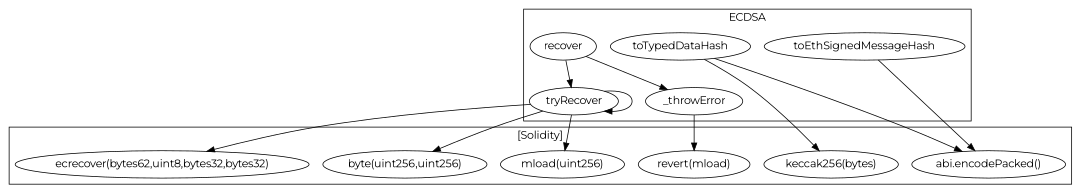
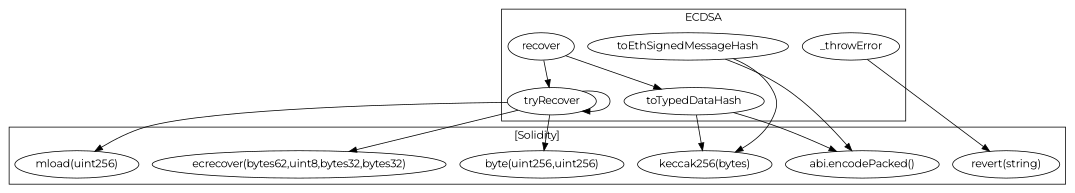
edge "recover" -> "_throwError": now "recover" -> "toTypedDataHash"
edge "toEthSignedMessageHash" -> "keccak256(bytes)": added
node "revert(mload)": label "revert(mload)" -> "revert(string)"
